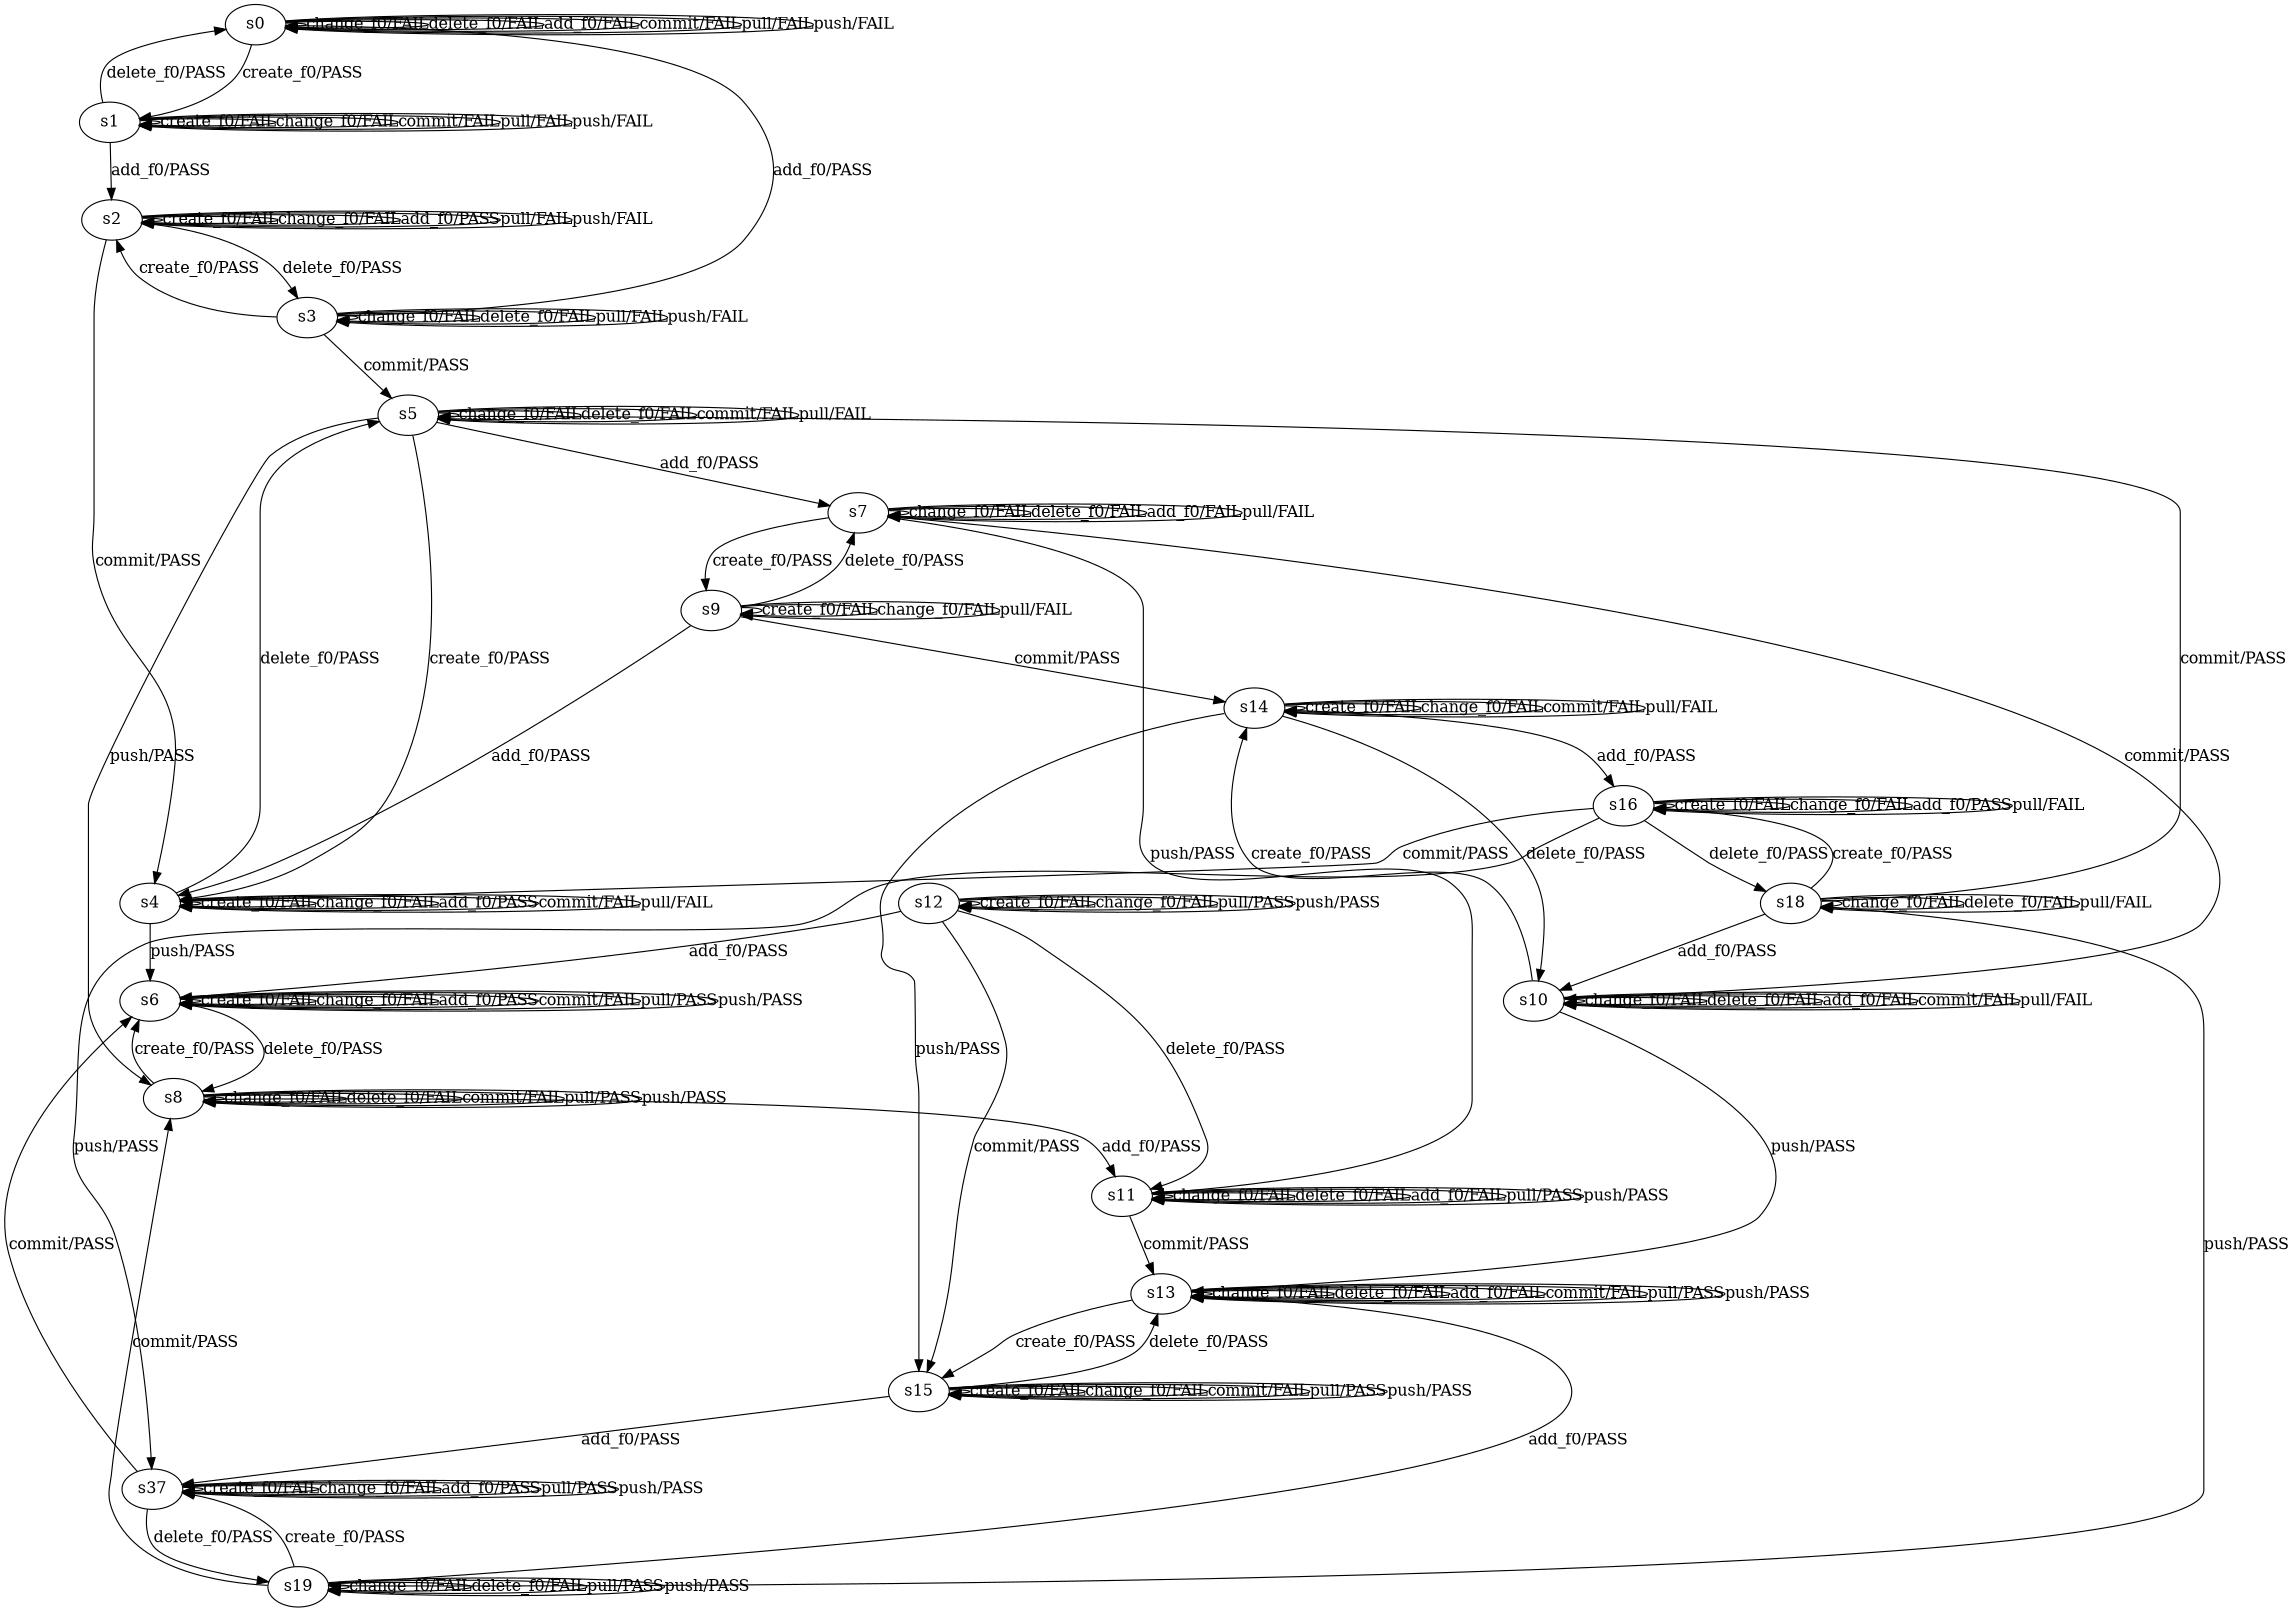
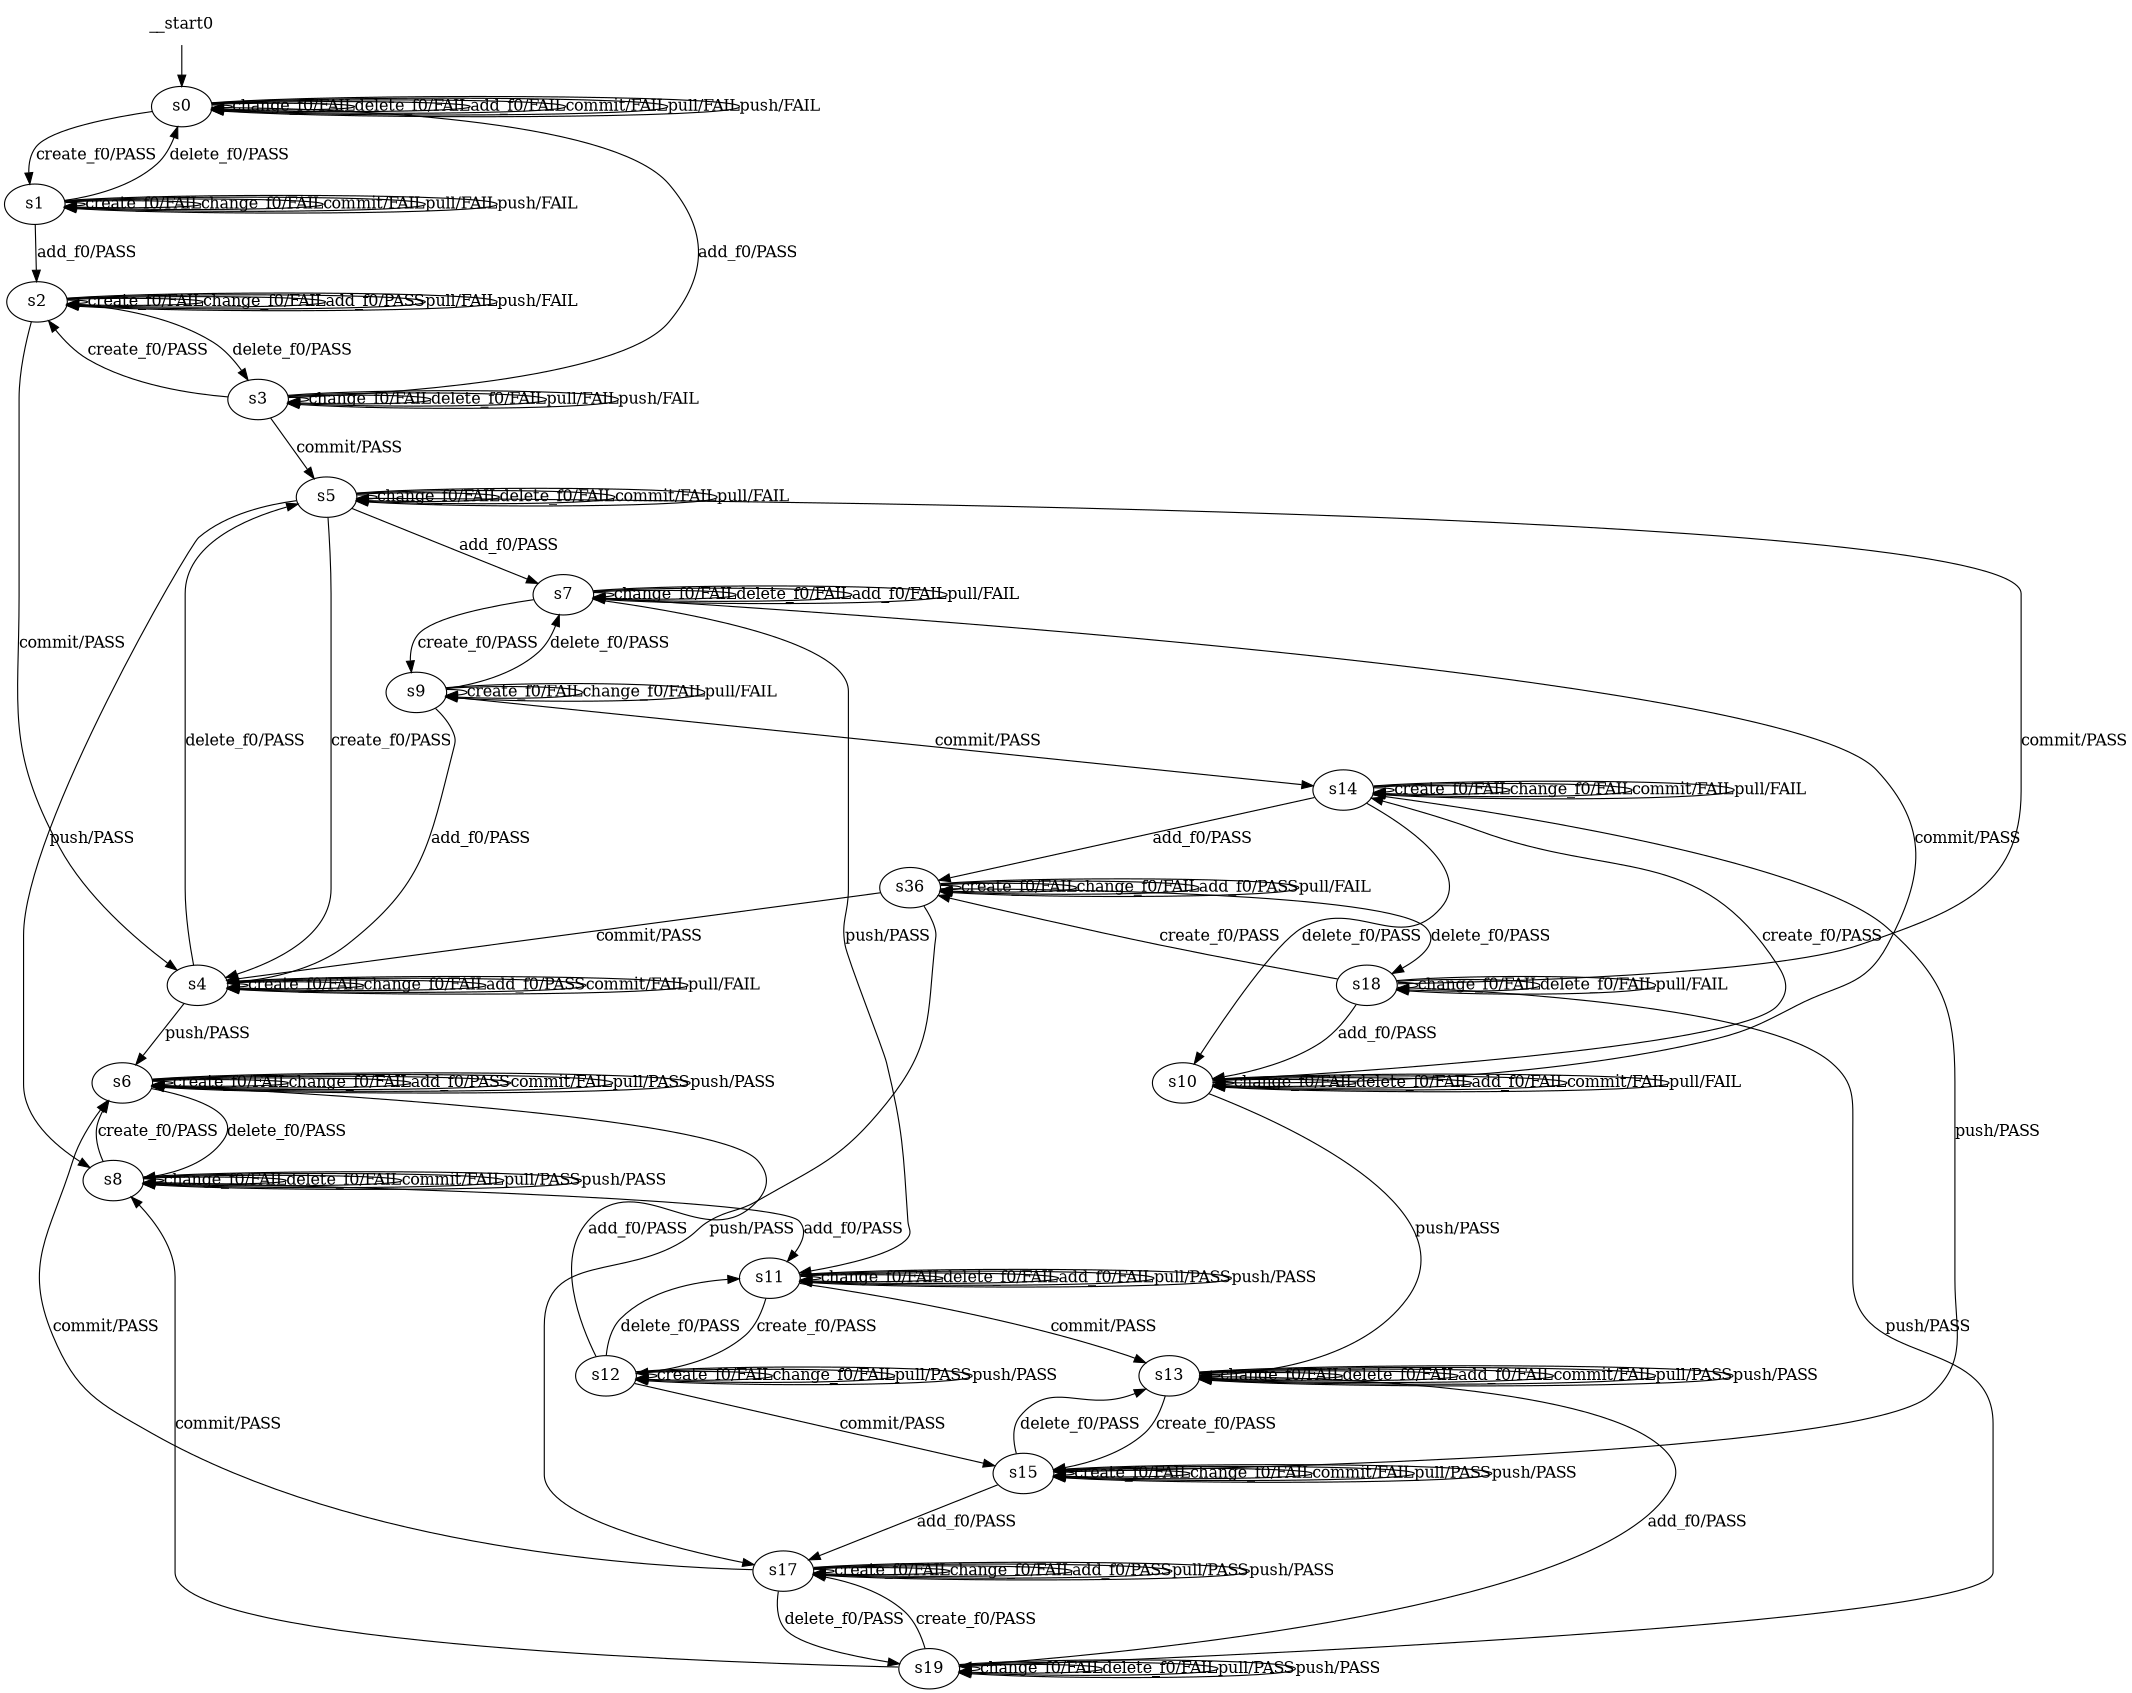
node "__start0": added
node "s16": label "s16" -> "s36"
edge "s11" -> "s12": added, label "create_f0/PASS"
node "s37": label "s37" -> "s17"
